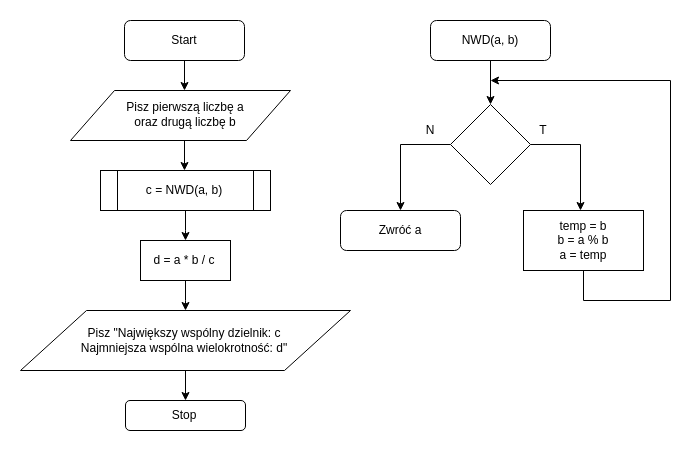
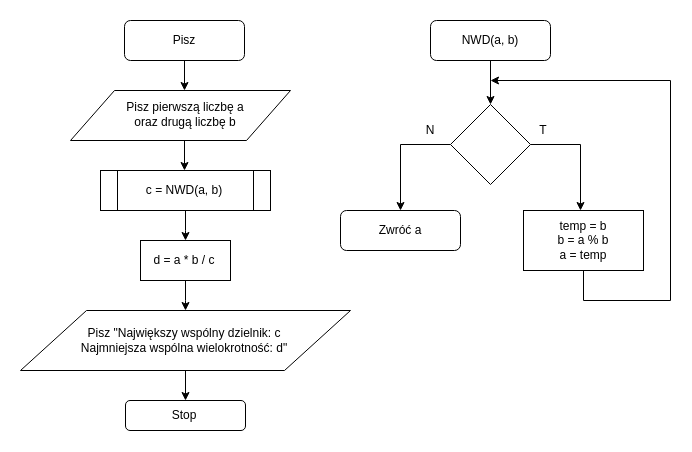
node "Start": label "Start" -> "Pisz"
